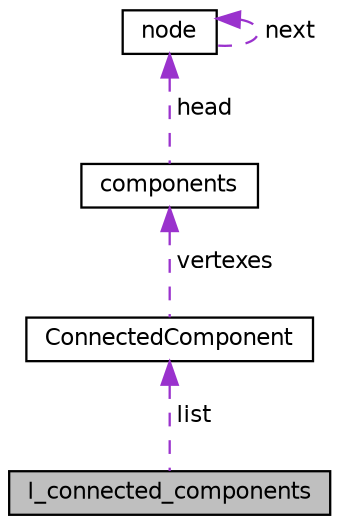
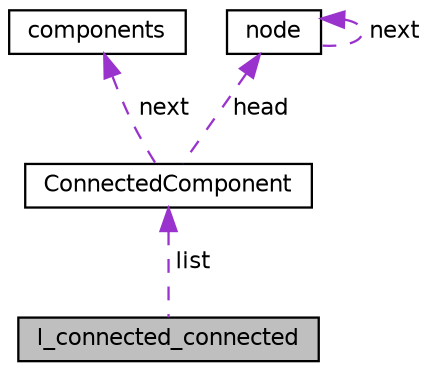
edge "components" -> "node": now "ConnectedComponent" -> "node"
edge "ConnectedComponent" -> "components": label " vertexes" -> " next"
node "l_connected_components": label "l_connected_components" -> "l_connected_connected"
